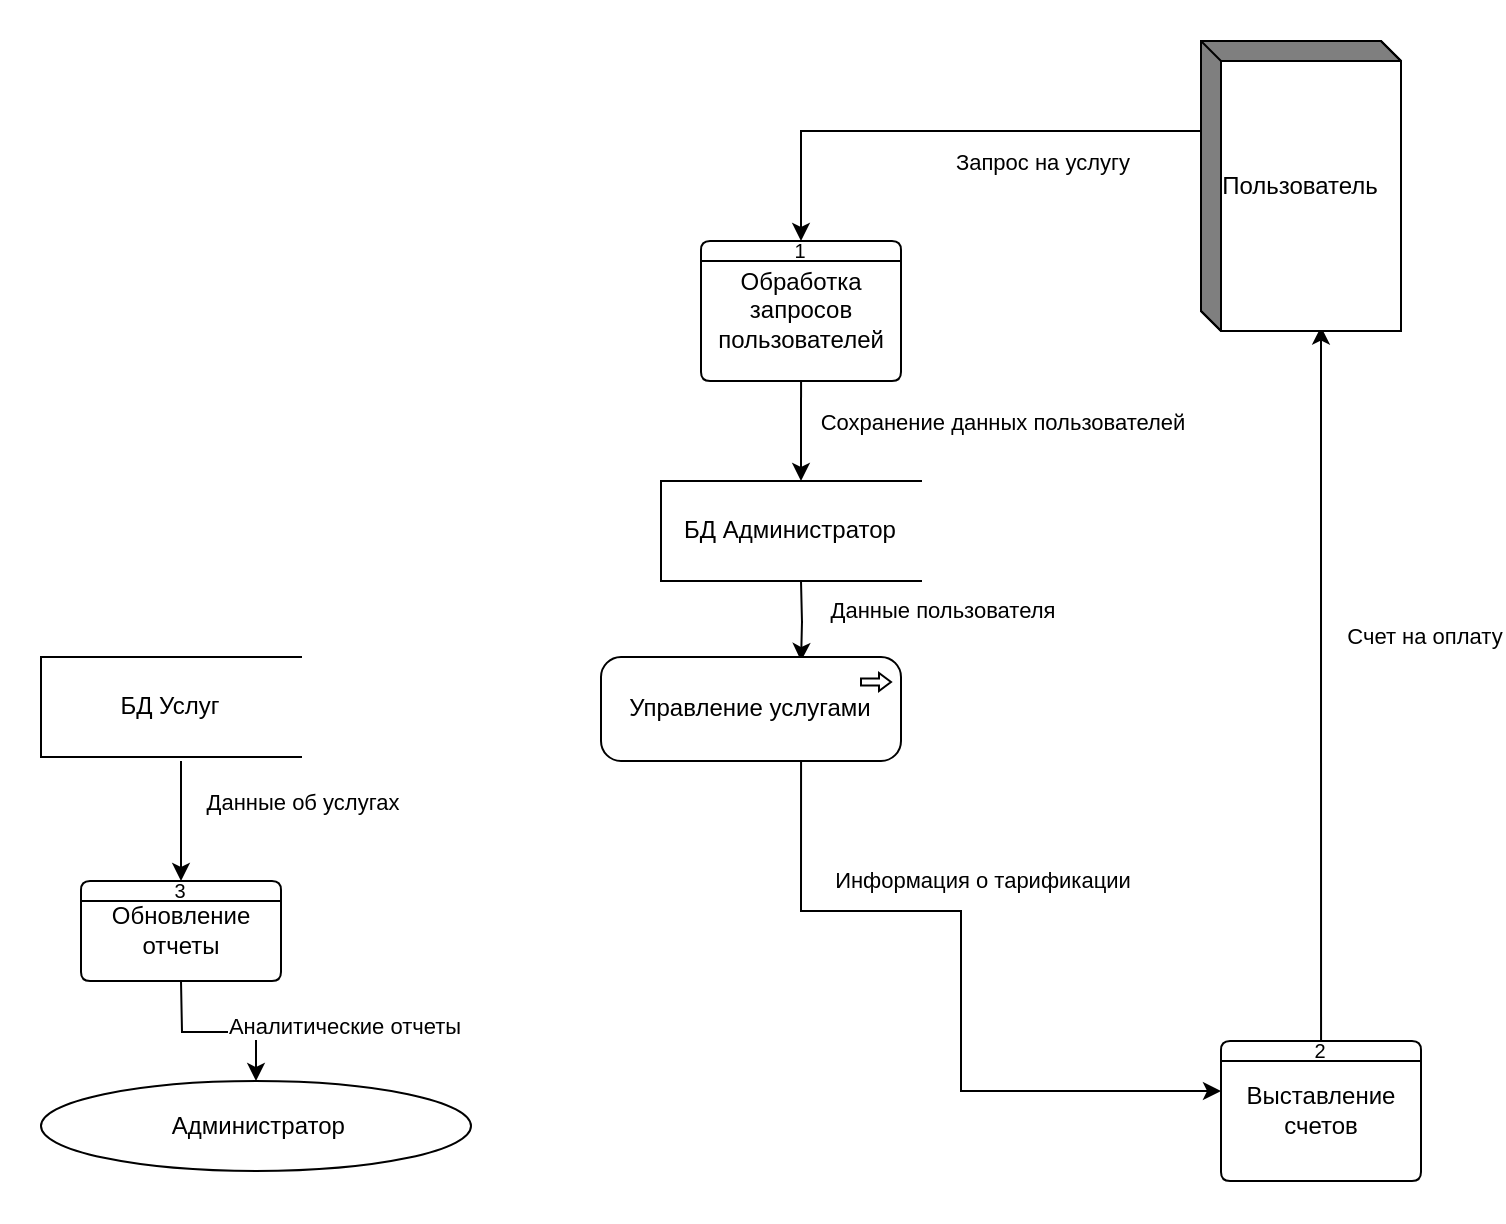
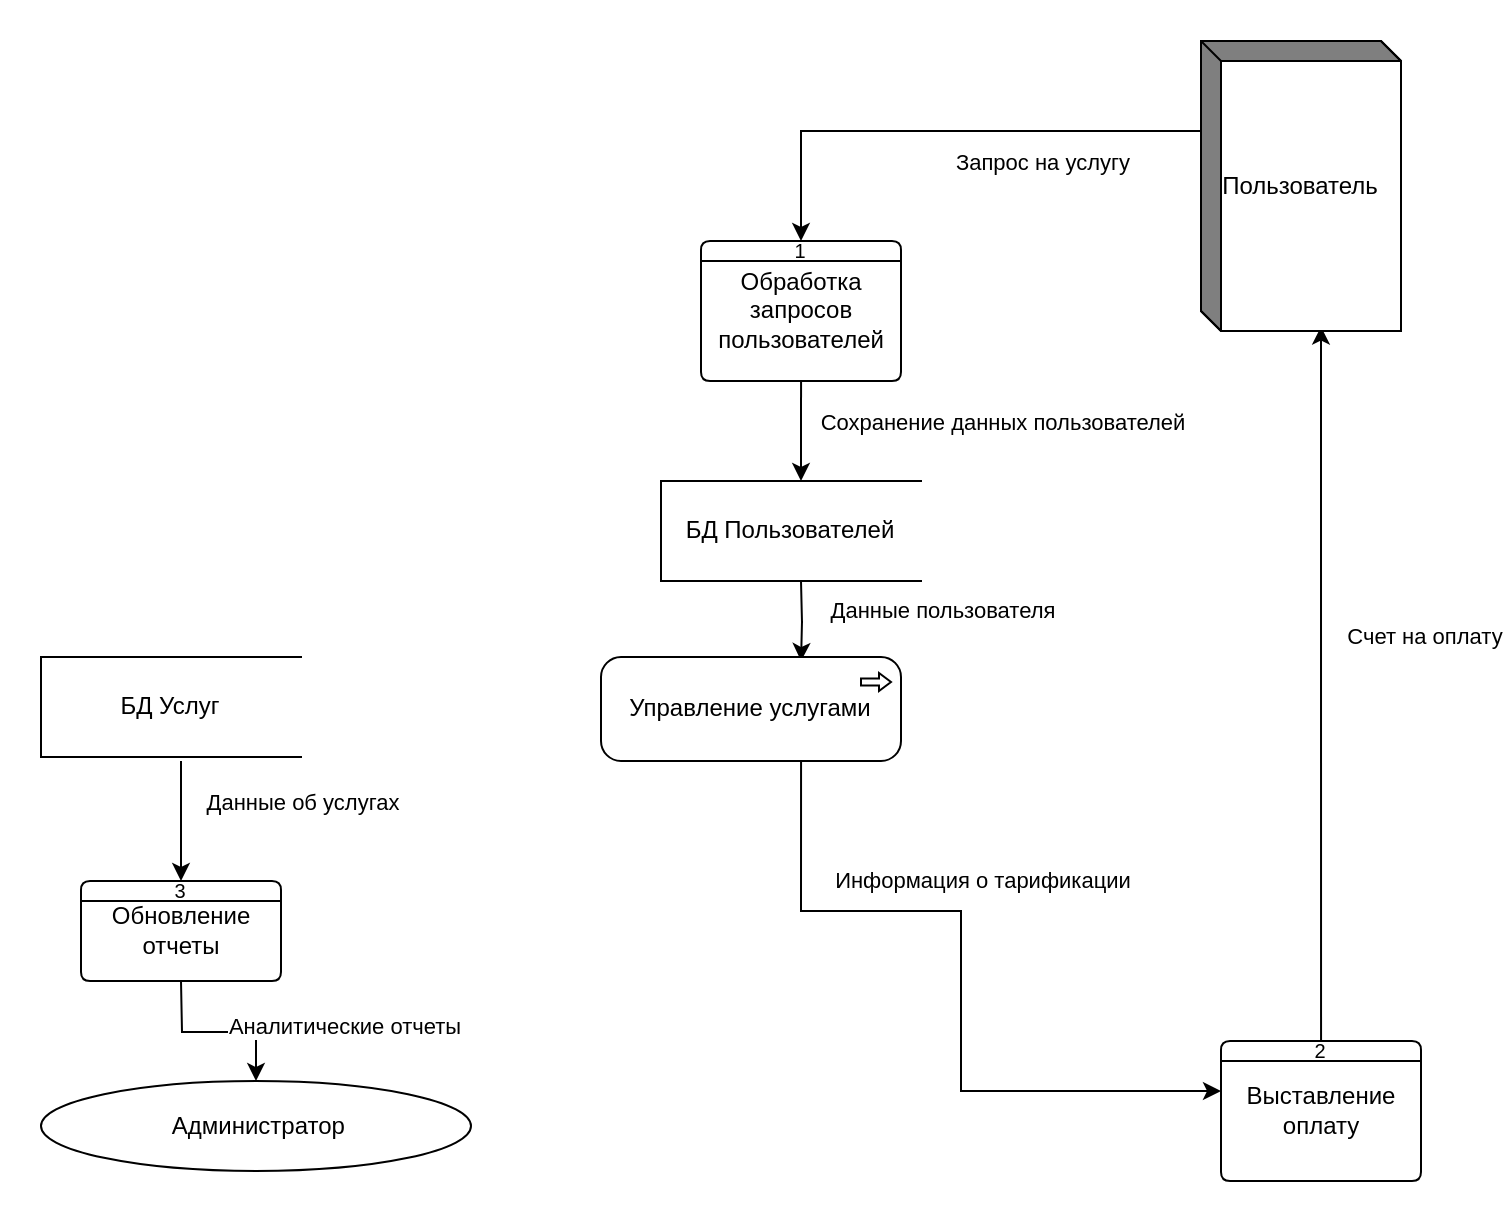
node "БД Администратор": label "БД Администратор" -> "БД Пользователей"
node "Выставление счетов": label "Выставление счетов" -> "Выставление оплату"
